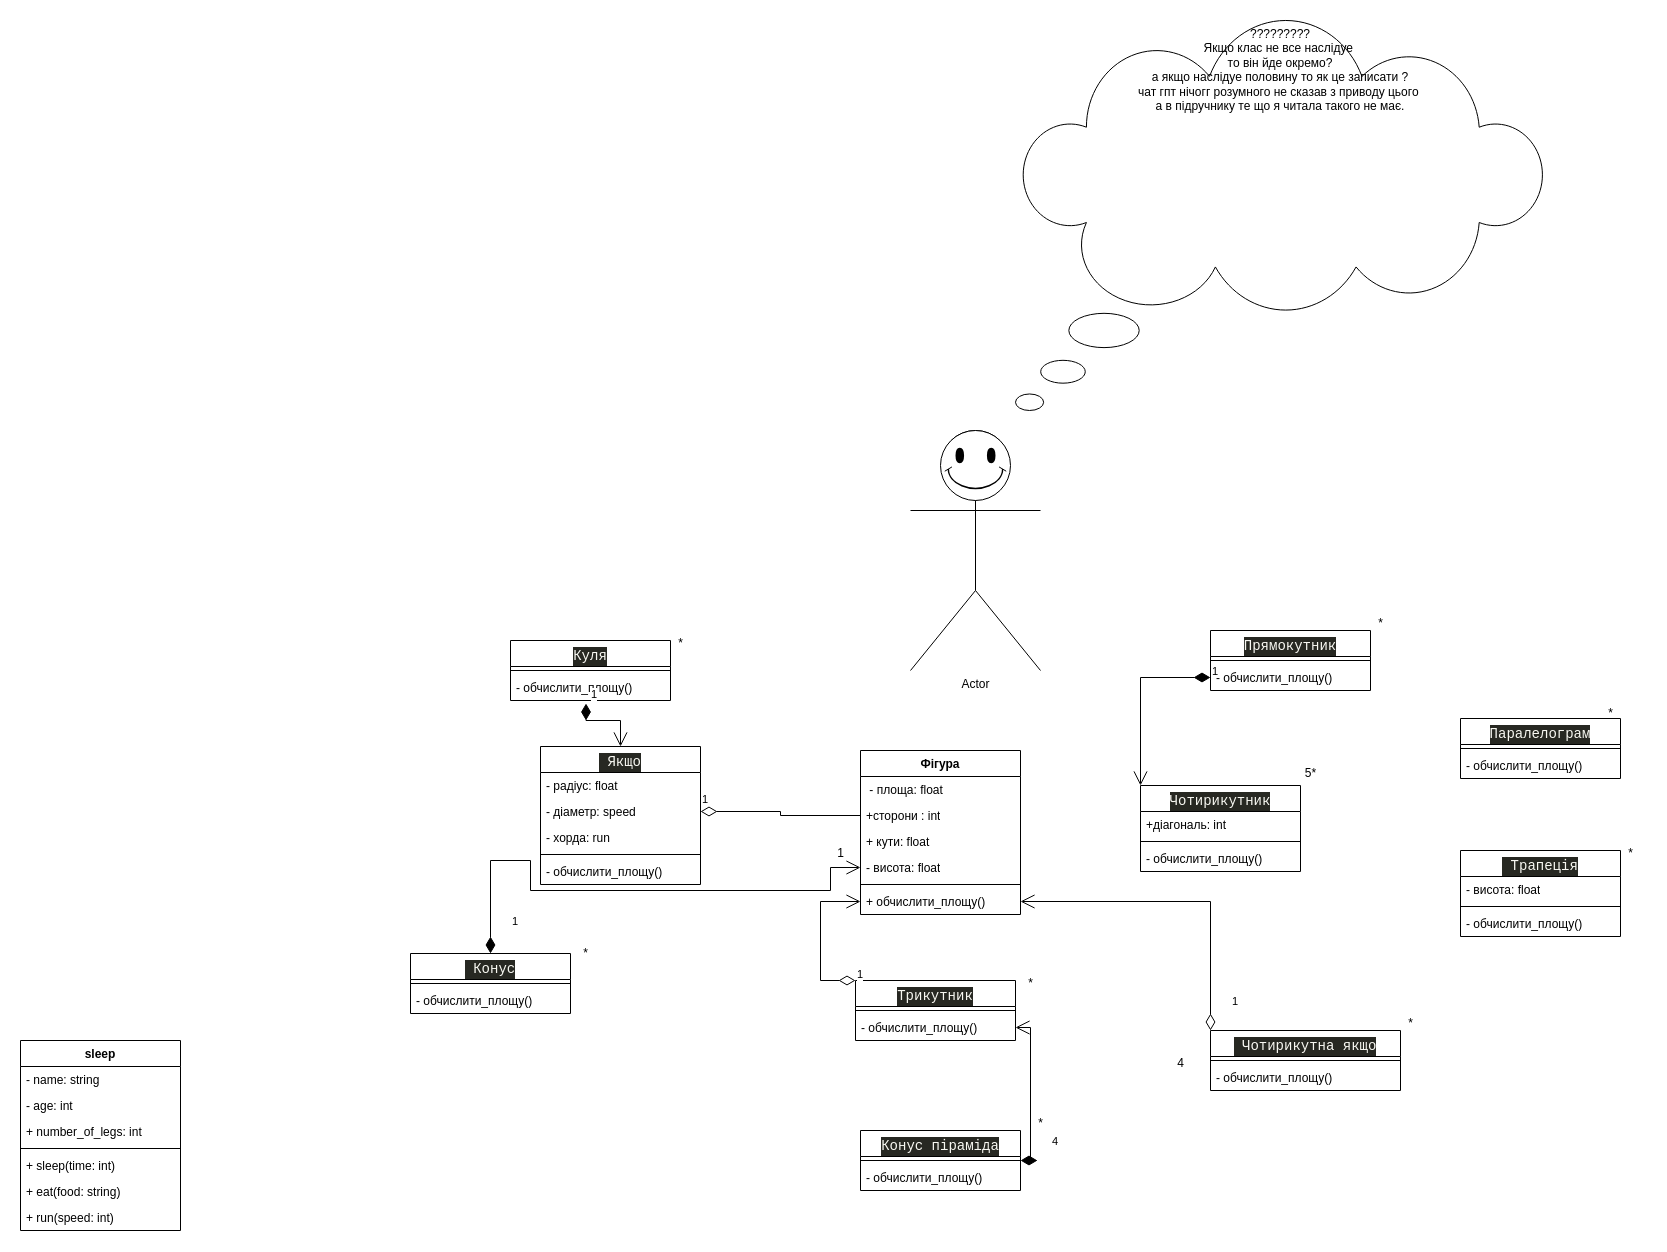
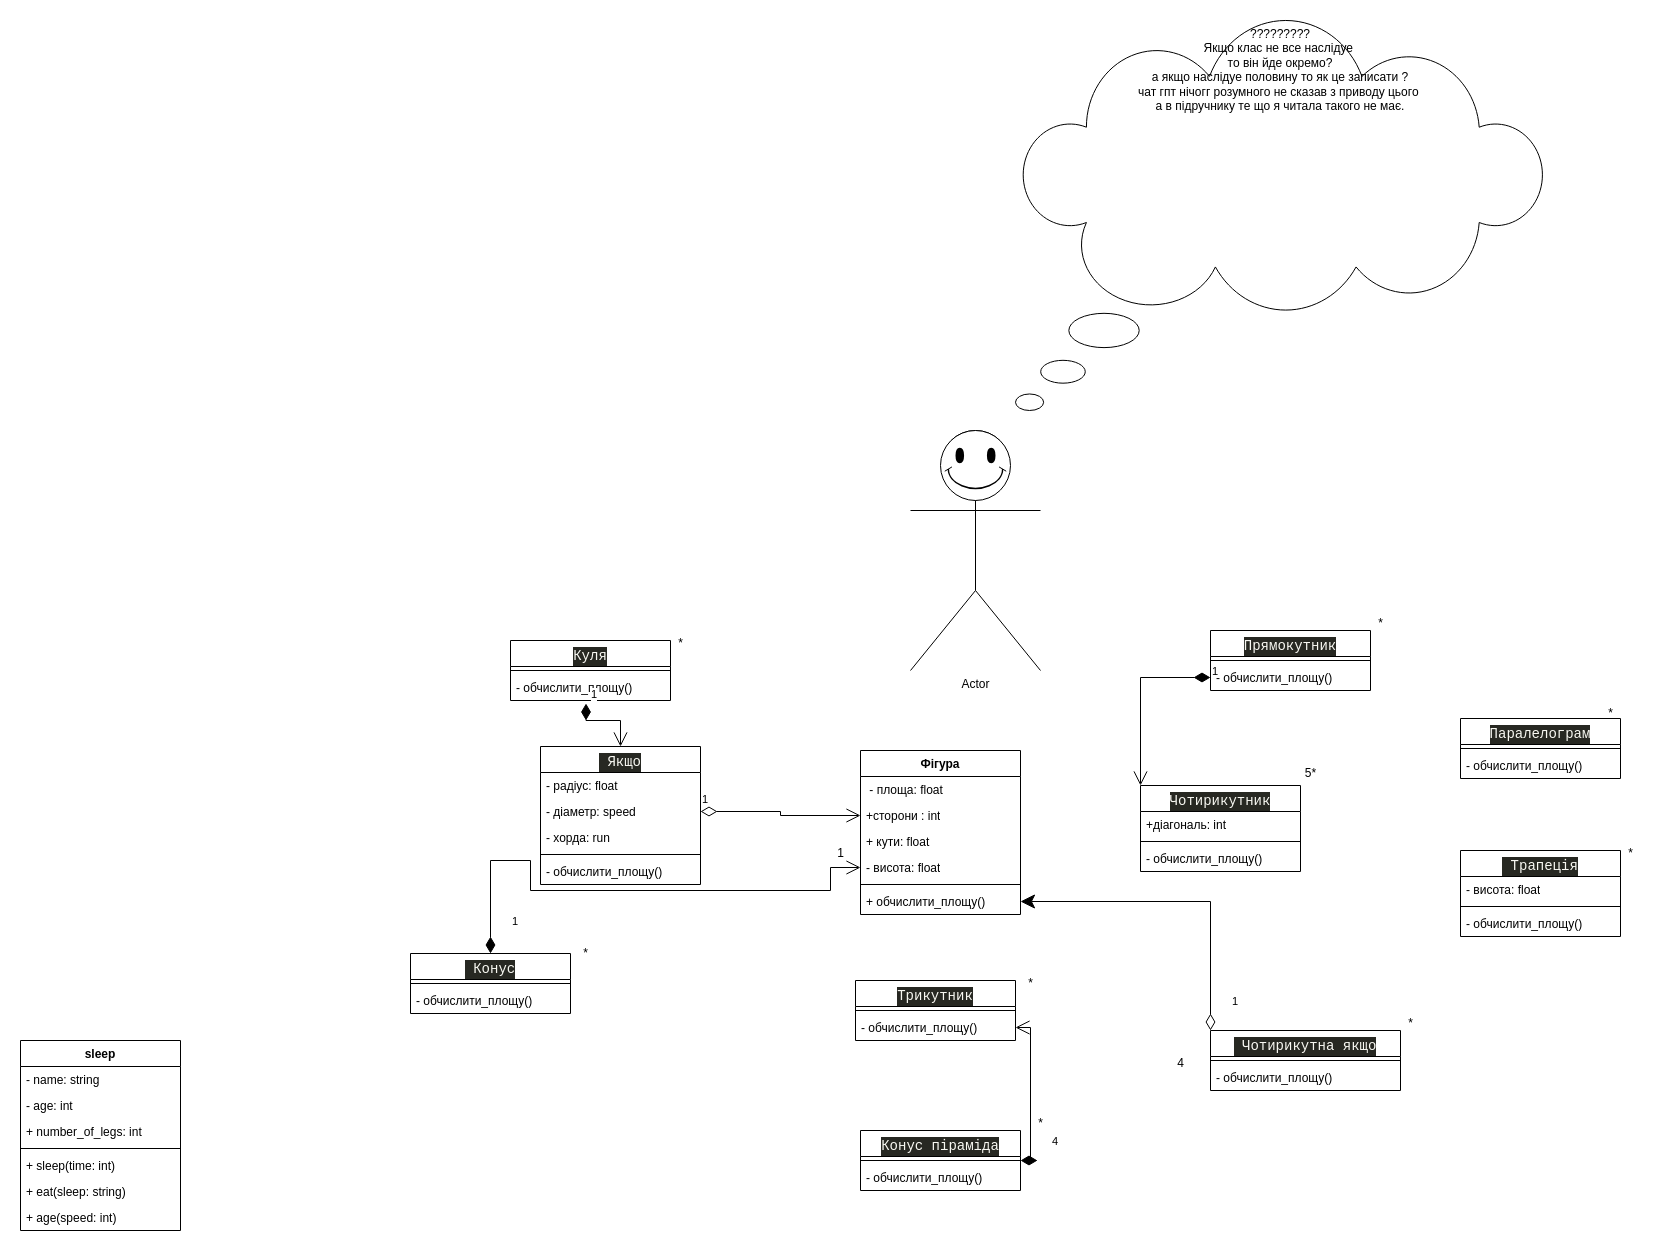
edge "+сторони : int" -> "- діаметр: speed": arrowhead none -> open
edge "+ обчислити_площу()" -- "Чотирикутна якщо": arrowhead open -> classic
edge "+ обчислити_площу()" -- "Трикутник": removed, label "1"
node "+ eat(food: string)": label "+ eat(food: string)" -> "+ eat(sleep: string)"
node "+ run(speed: int)": label "+ run(speed: int)" -> "+ age(speed: int)"
